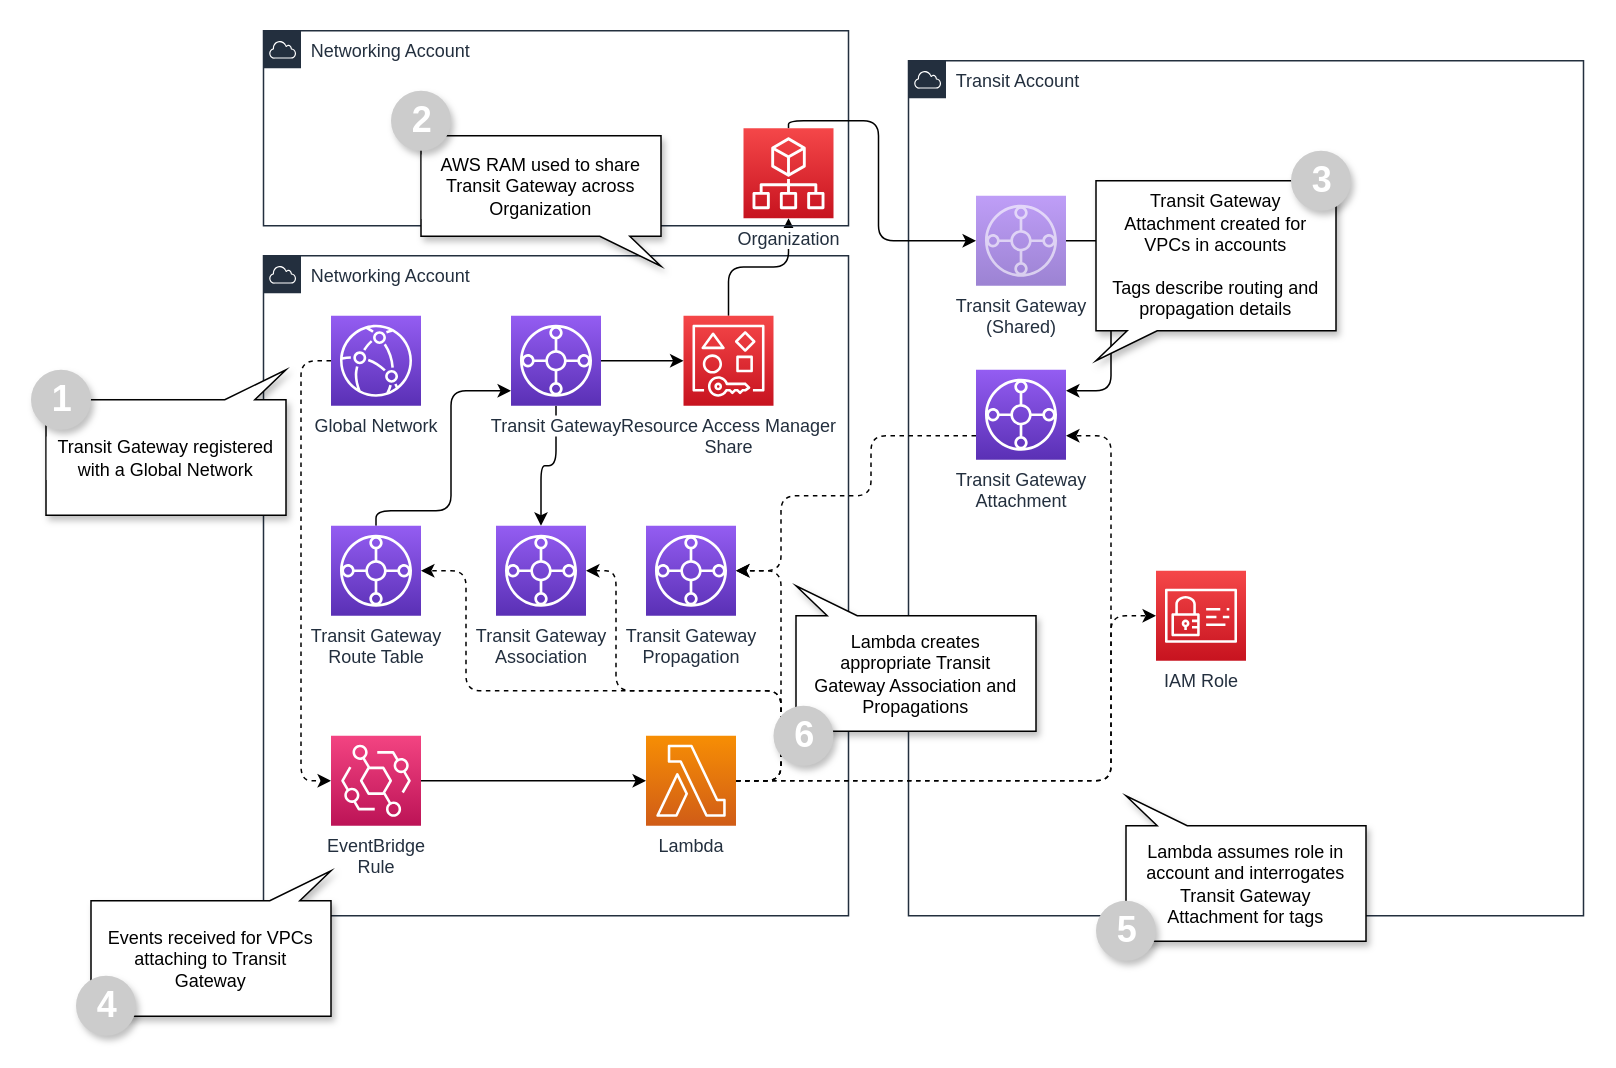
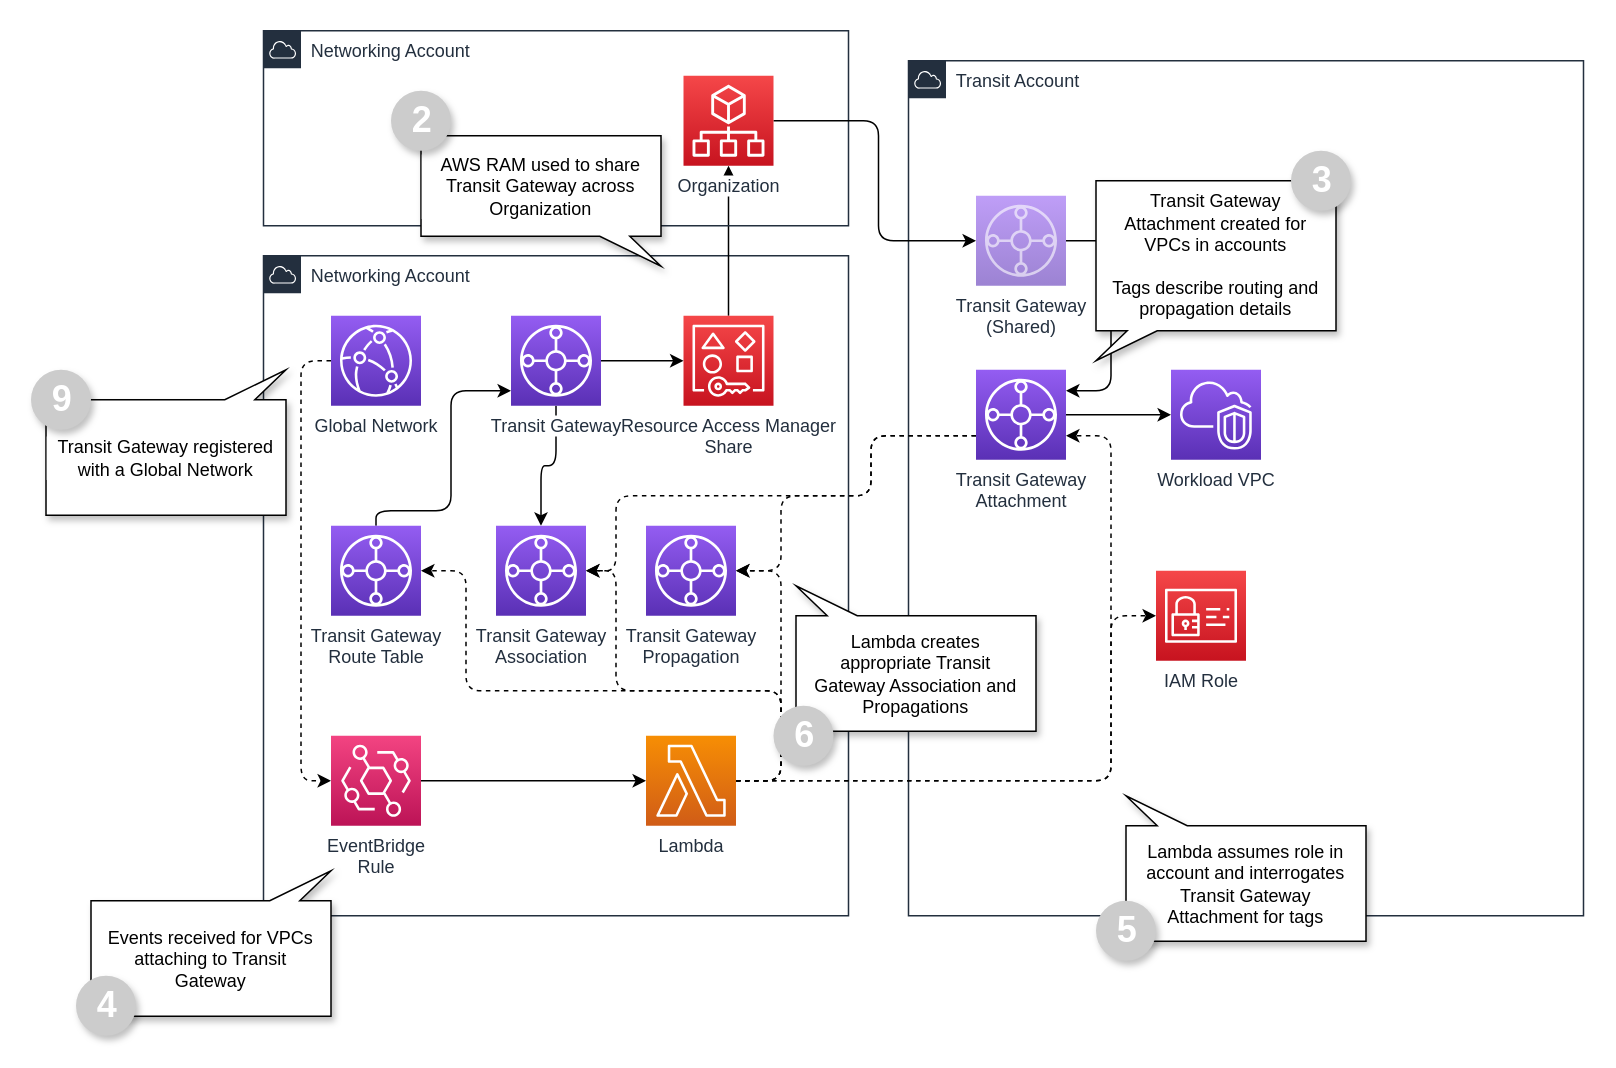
node "Organization": moved (788, 173) -> (728, 121)
node "1": label "1" -> "9"
edge "Transit Gateway Attachment" -> "Workload VPC": added
node "Workload VPC": added
edge "Transit Gateway Attachment" -> "Transit Gateway Association": added
